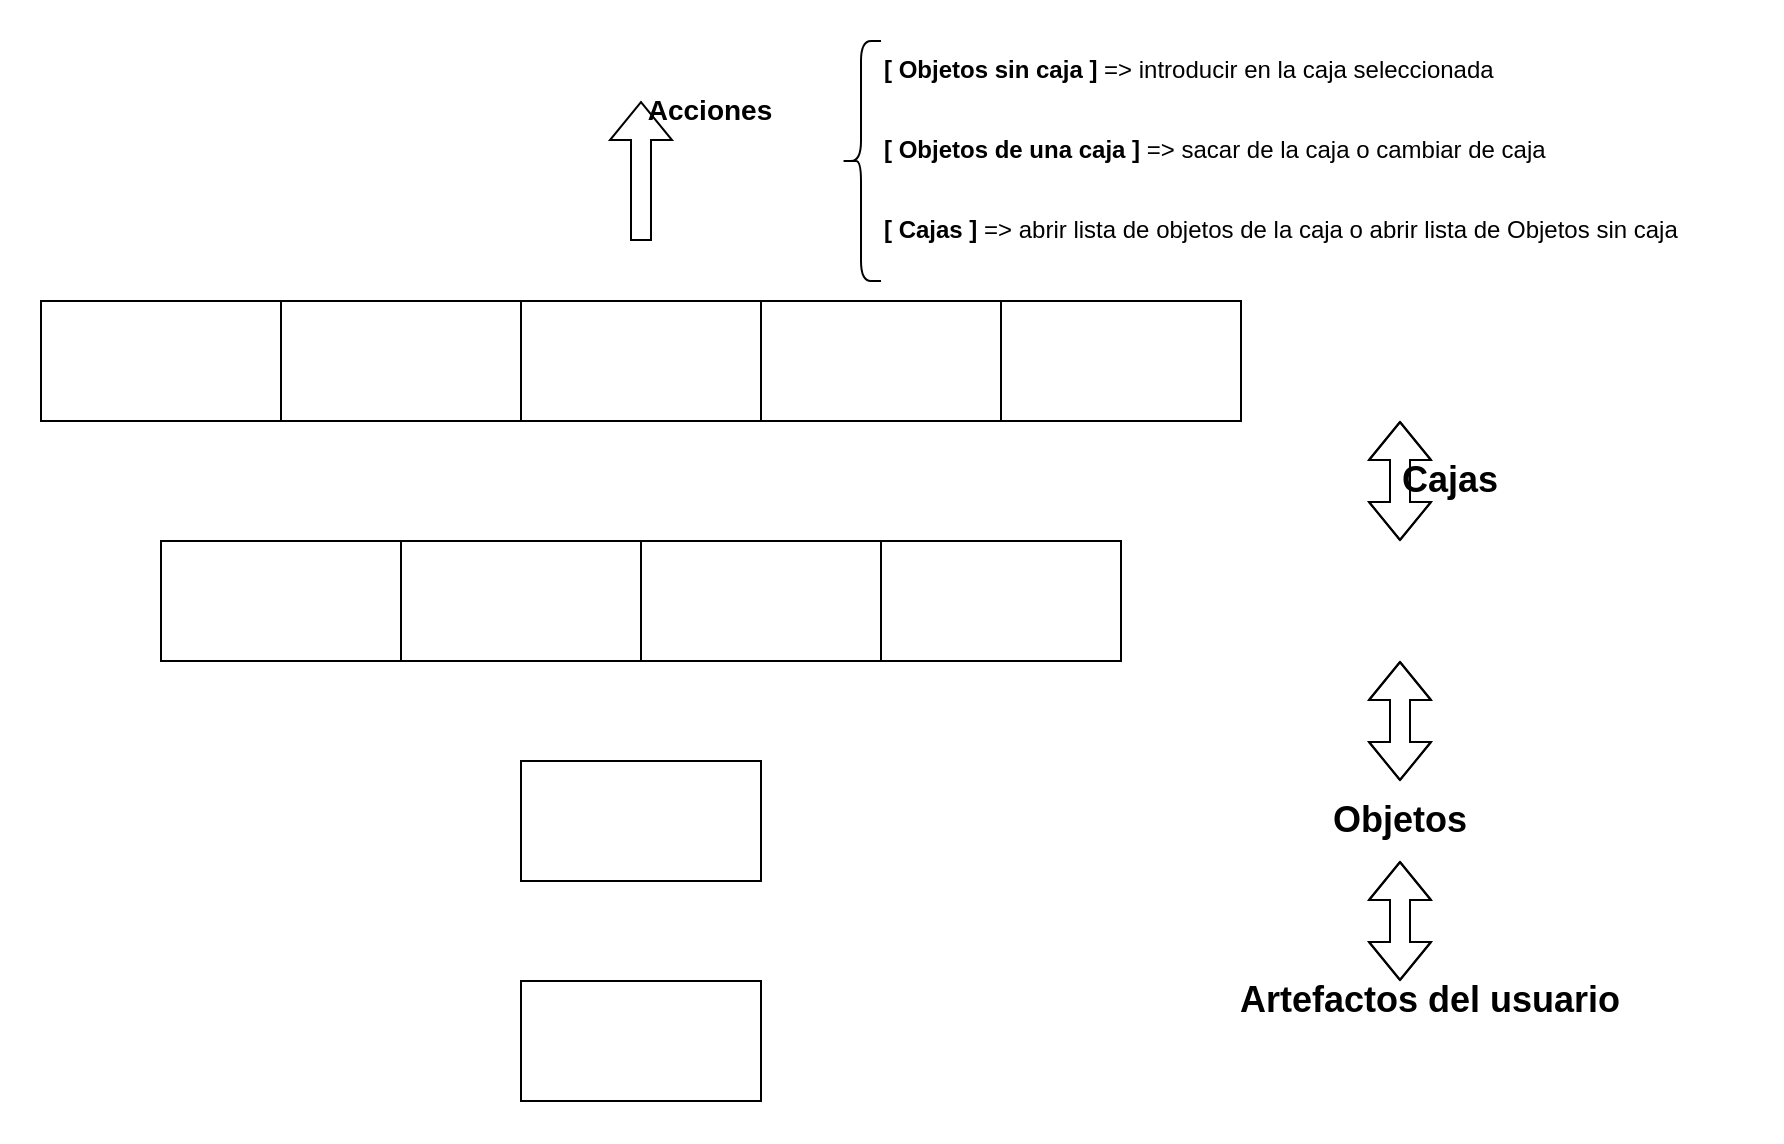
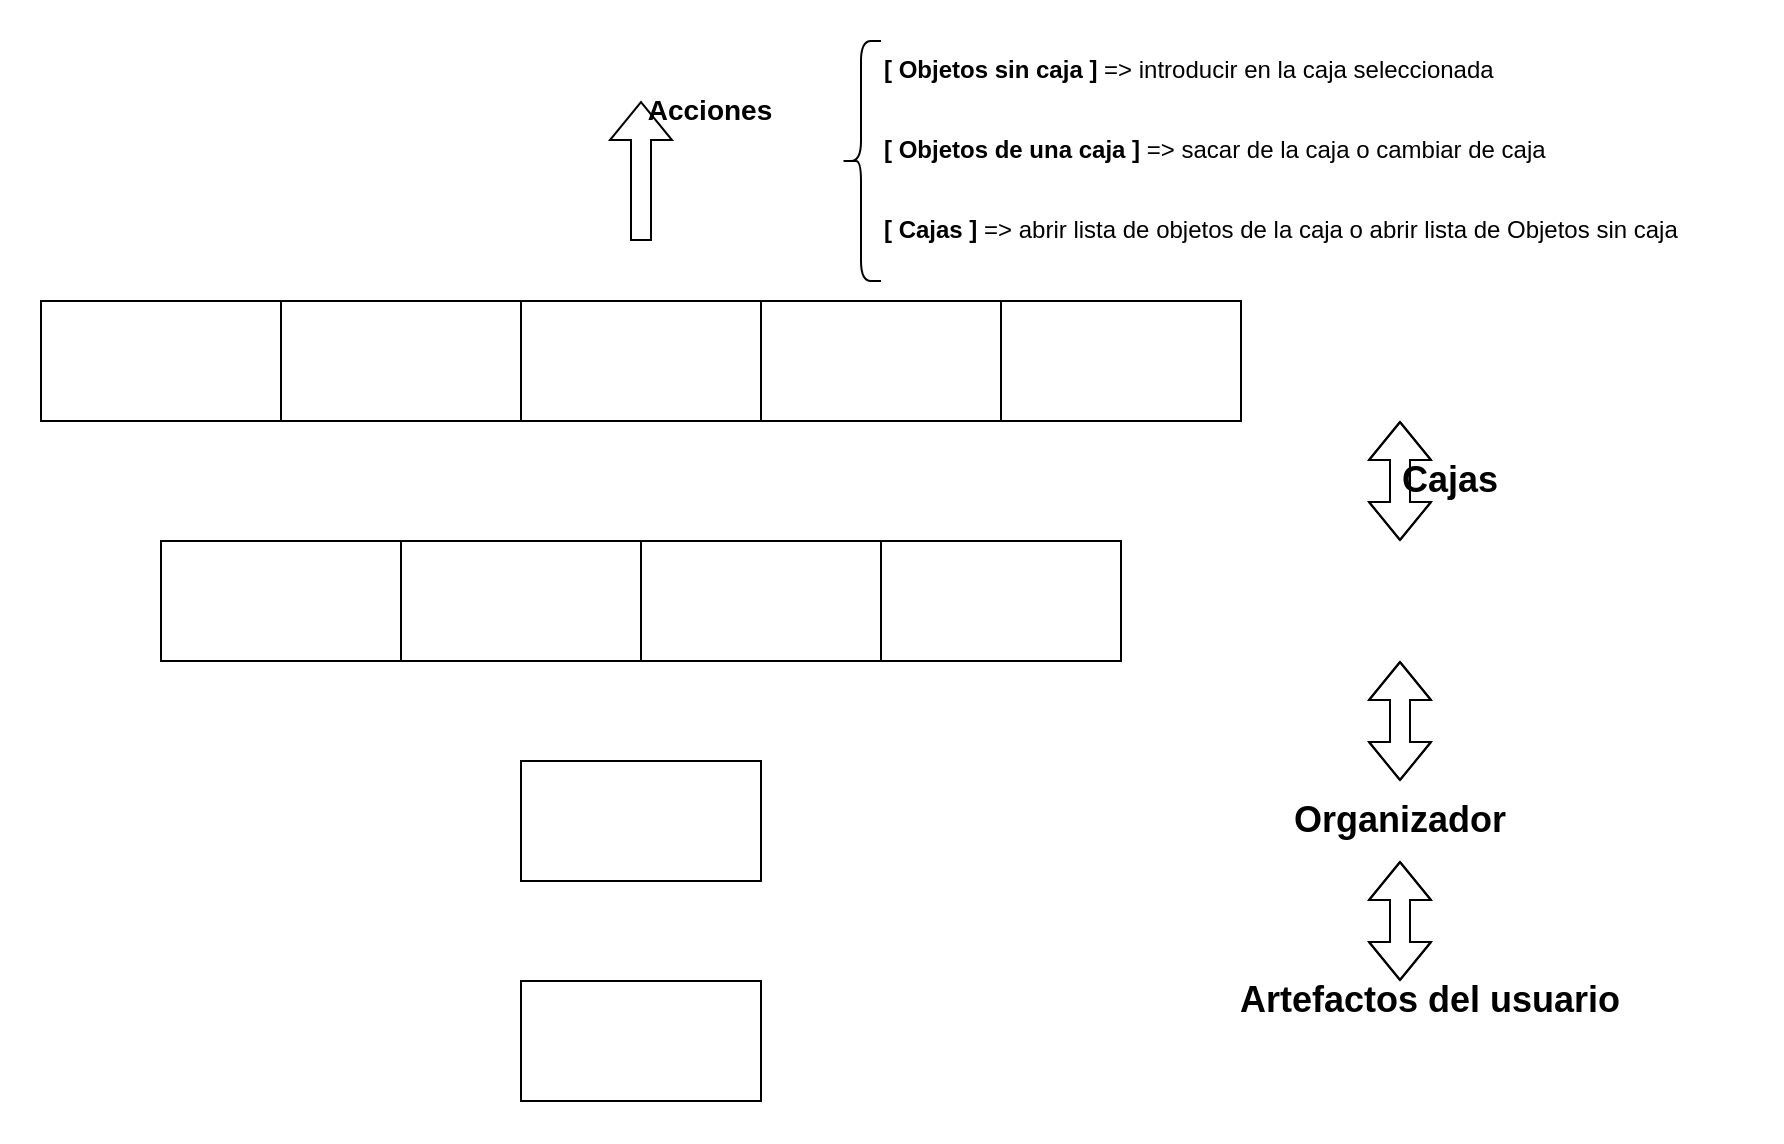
node "Objetos": label "Objetos" -> "Organizador"
